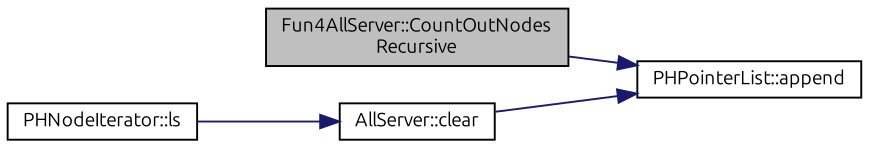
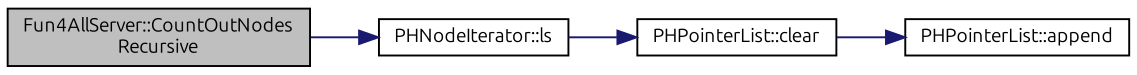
edge "Fun4AllServer::CountOutNodes Recursive" -> "PHPointerList::append": now "Fun4AllServer::CountOutNodes Recursive" -> "PHNodeIterator::ls"
node "AllServer::clear": label "AllServer::clear" -> "PHPointerList::clear"
